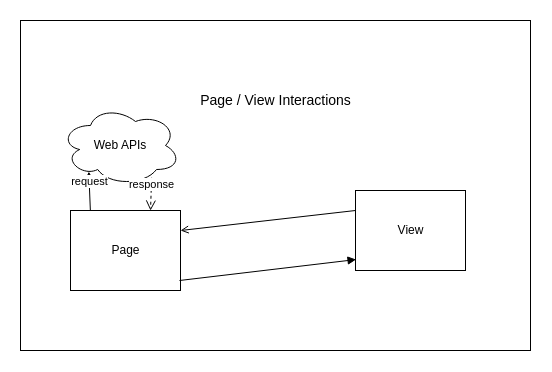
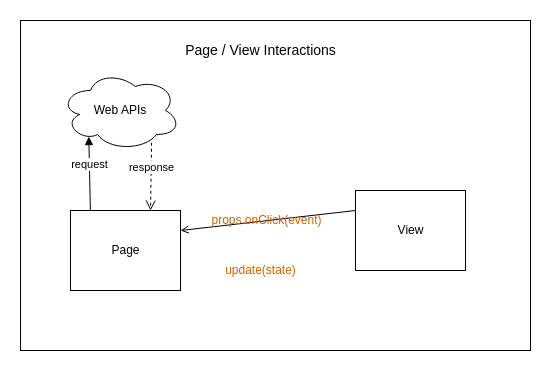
node "Page / View Interactions": moved (276, 101) -> (261, 51)
node "Web APIs": moved (121, 146) -> (121, 111)
node "props.onClick(event)": added
node "update(state)": added
edge "Page" -> "View": removed
